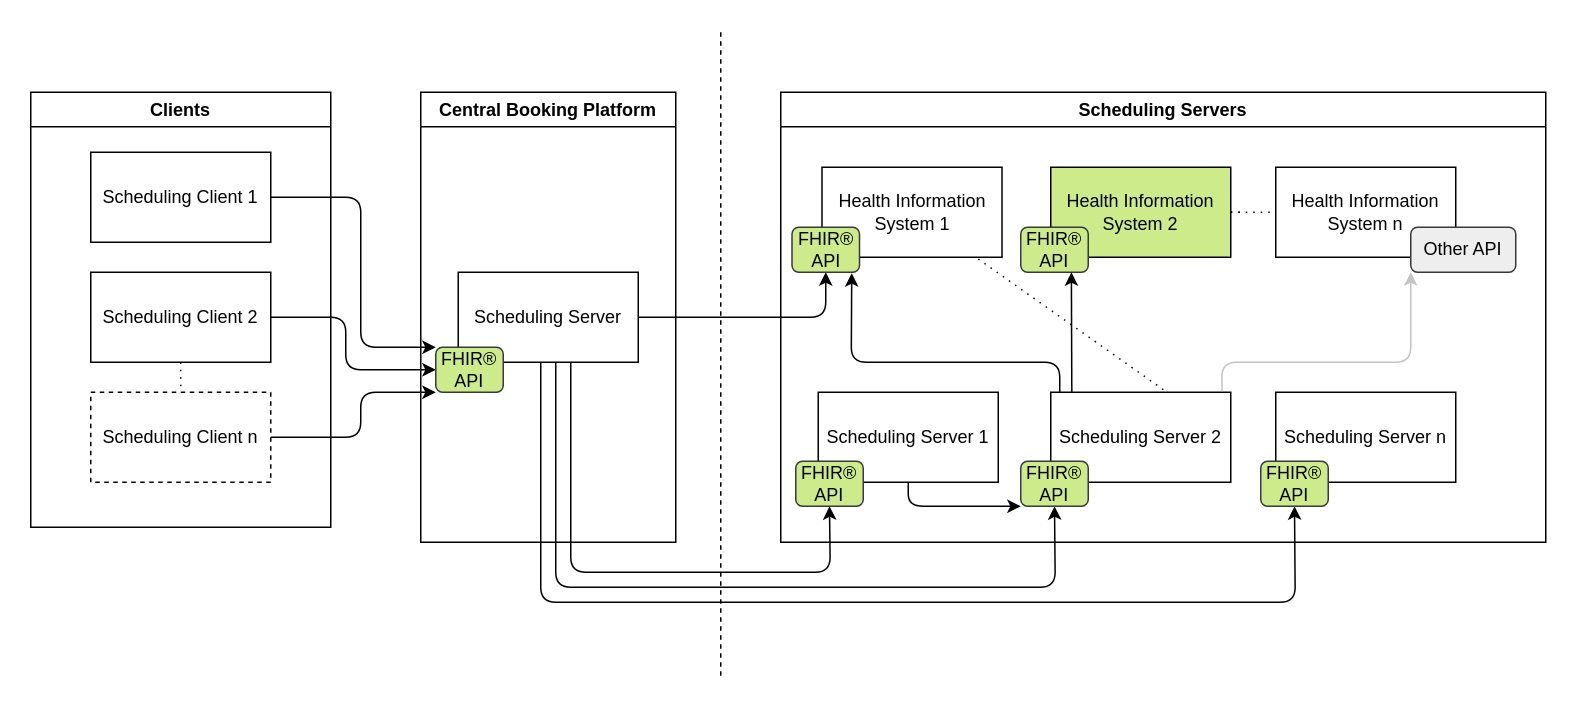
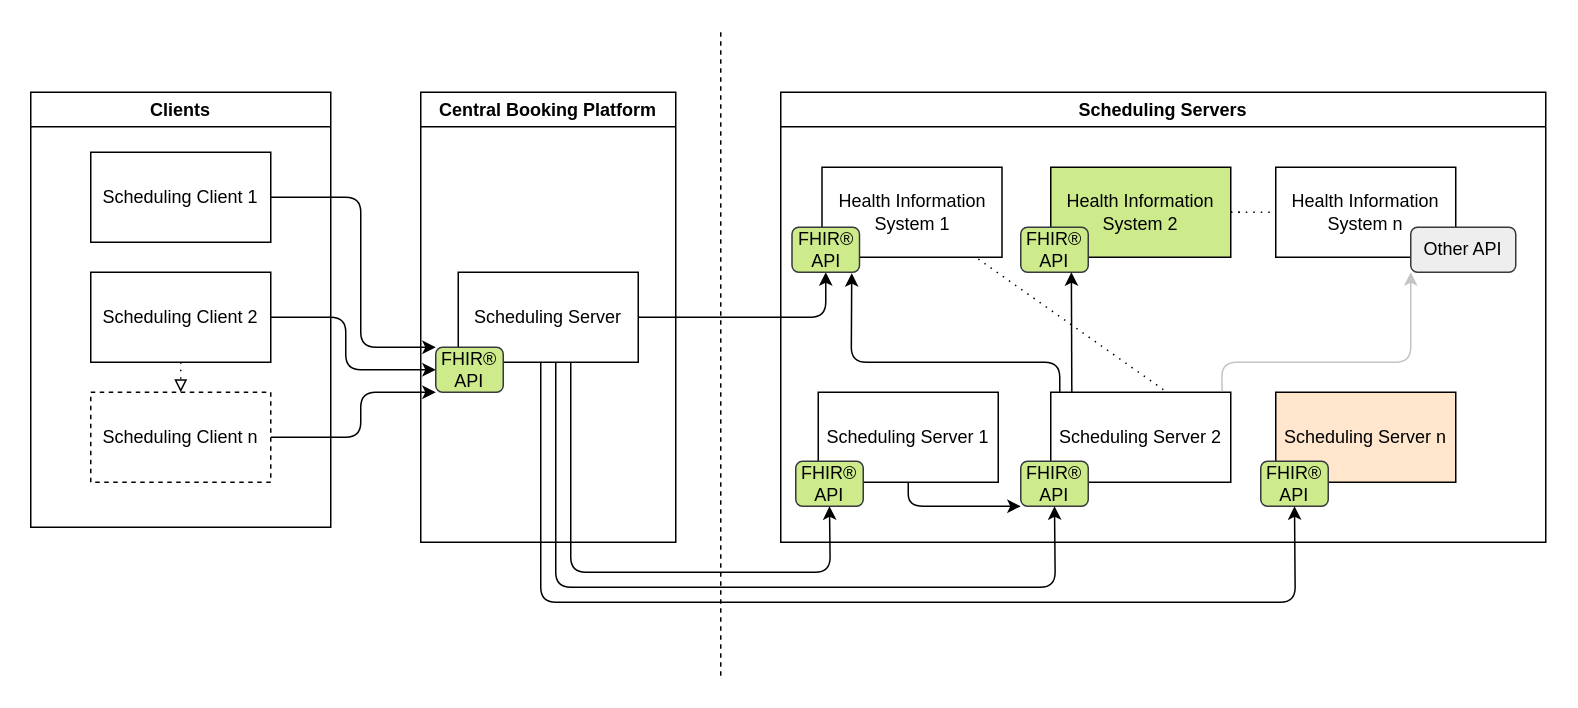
edge "Scheduling Client 2" -- "Scheduling Client n": arrowhead none -> block
node "Scheduling Server n": fillcolor #ffffff -> #ffe6cc
